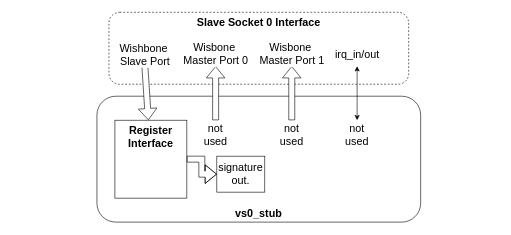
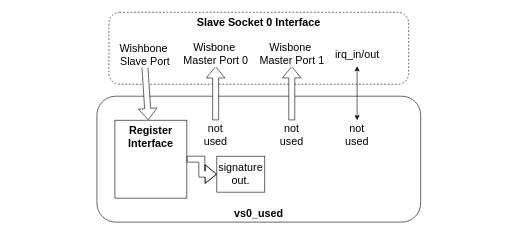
node "vs0_stub": label "vs0_stub" -> "vs0_used"
